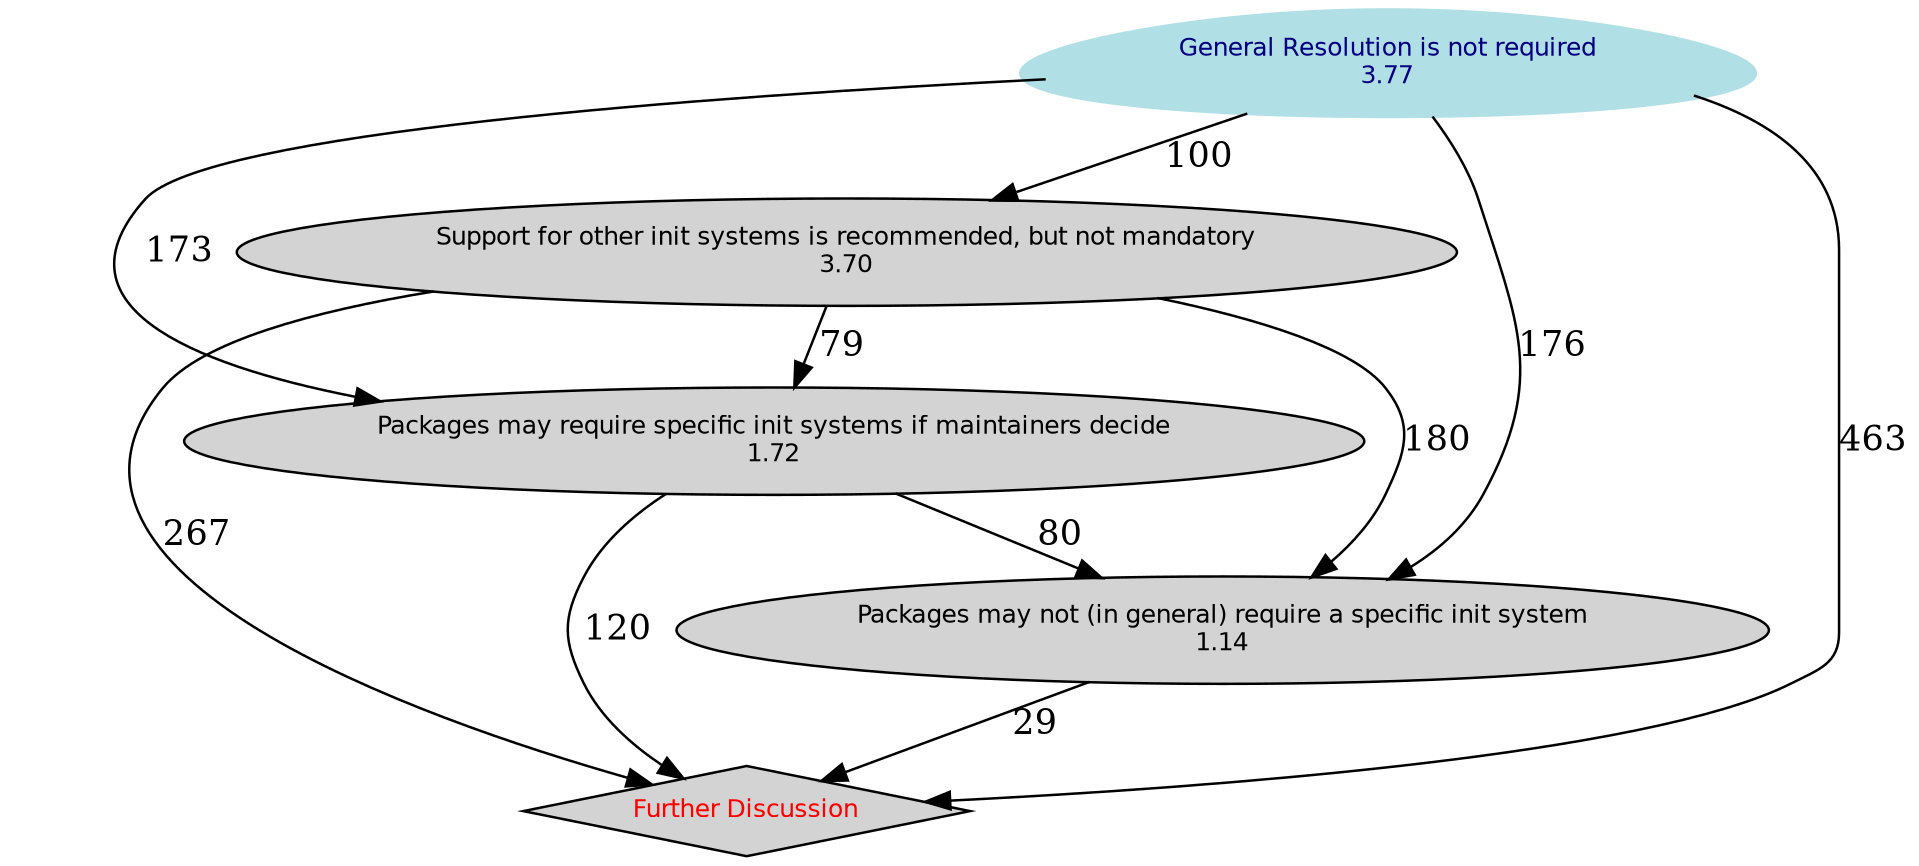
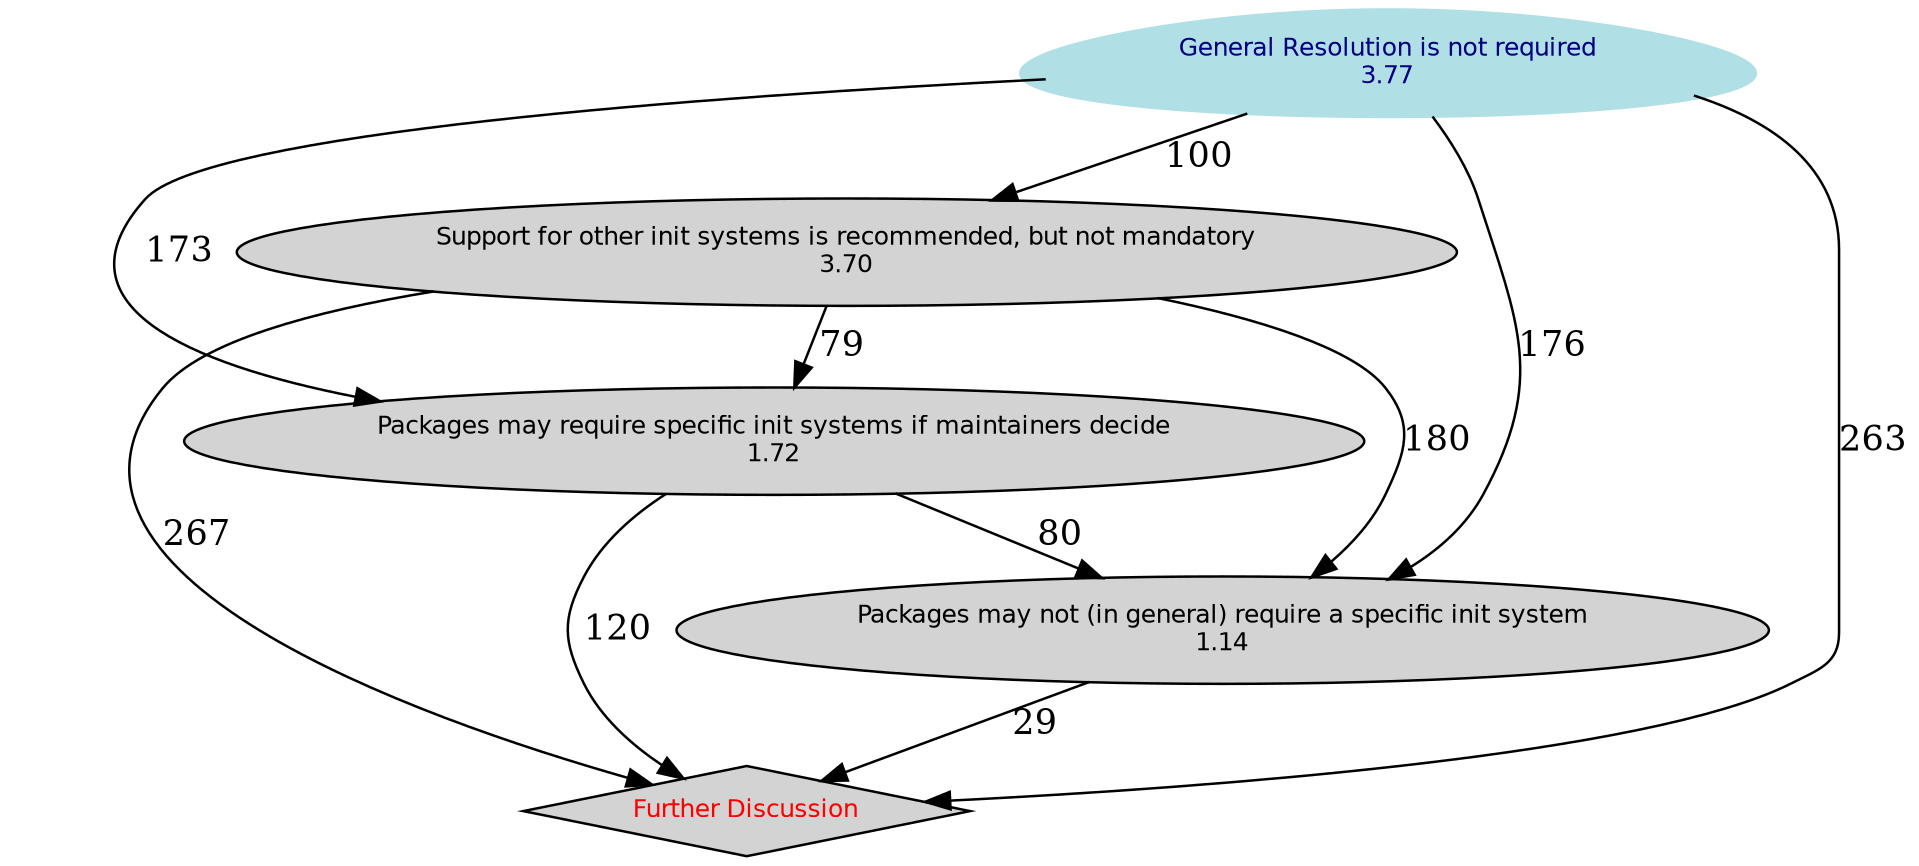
edge "General Resolution is not required 3.77" -> "Further Discussion": label "463" -> "263"
